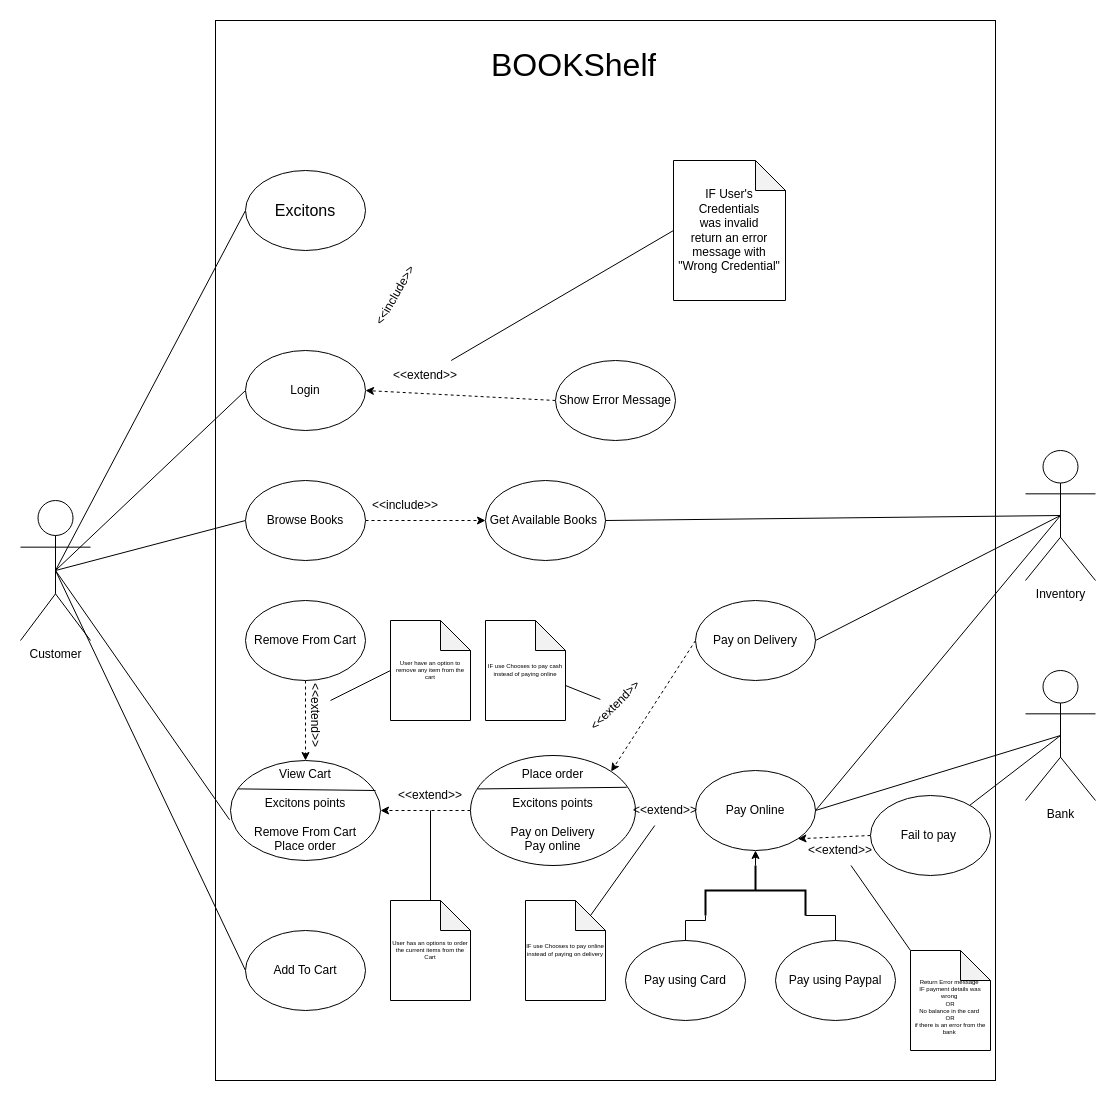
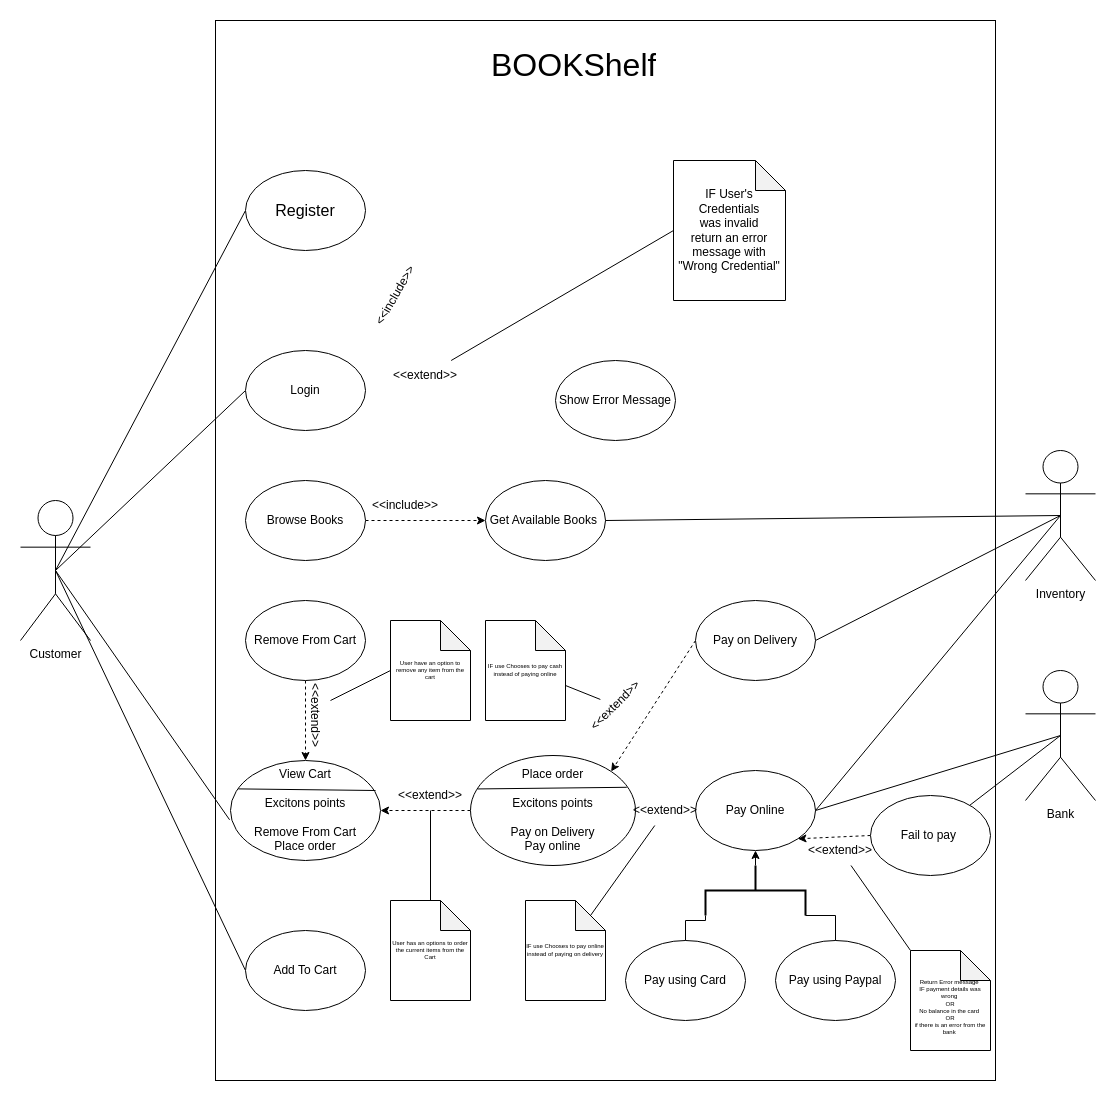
node "Excitons": label "Excitons" -> "Register"
edge "Show Error Message" -> "Login": removed
edge "Browse Books" -- "Customer": removed
